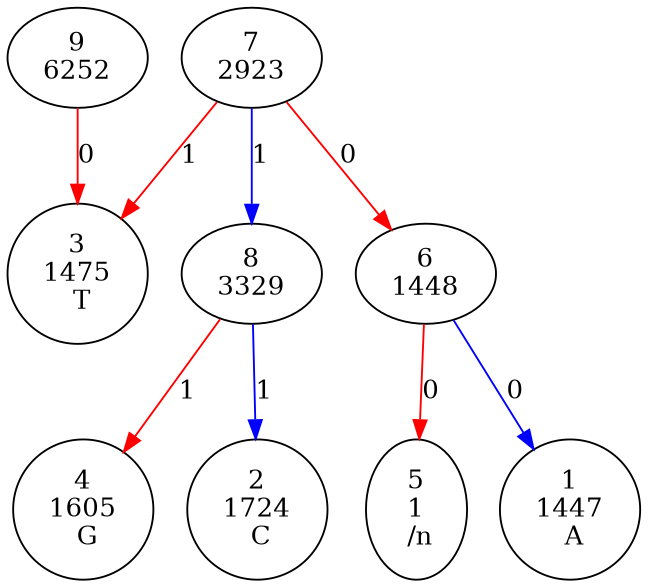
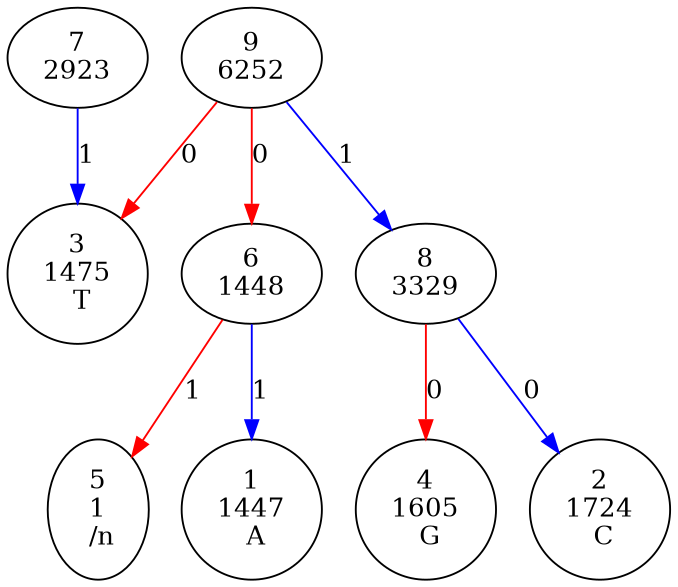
edge "7 2923" -> "3 1475 T": color red -> blue
edge "7 2923" -> "8 3329": now "9 6252" -> "8 3329"
edge "7 2923" -> "6 1448": now "9 6252" -> "6 1448"
edge "8 3329" -> "4 1605 G": label "1" -> "0"
edge "8 3329" -> "2 1724 C": label "1" -> "0"
edge "6 1448" -> "5 1 /n": label "0" -> "1"
edge "6 1448" -> "1 1447 A": label "0" -> "1"
